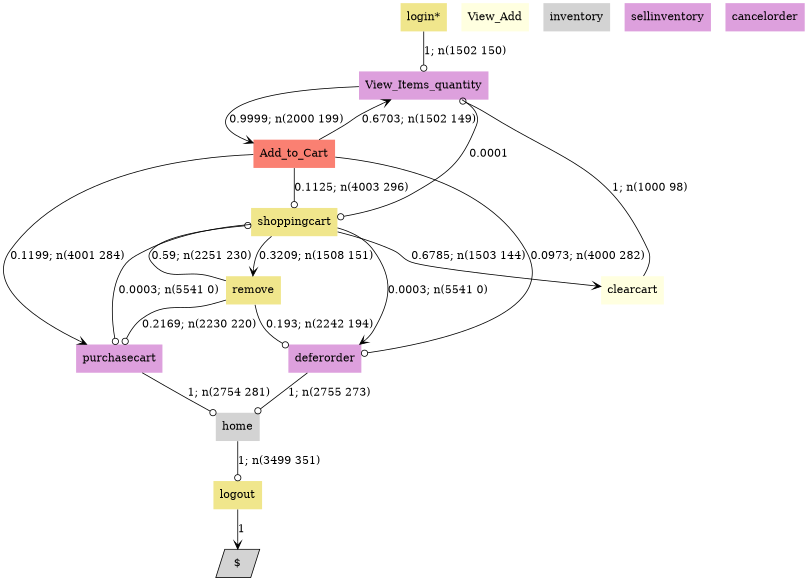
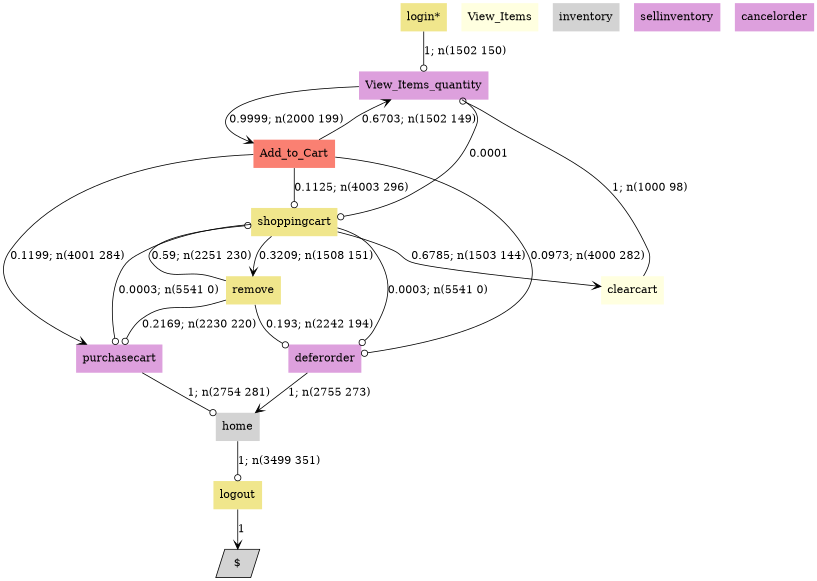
node "View_Add": label "View_Add" -> "View_Items"
edge "shoppingcart" -> "deferorder": arrowhead vee -> odot
edge "deferorder" -> "home": arrowhead odot -> vee
